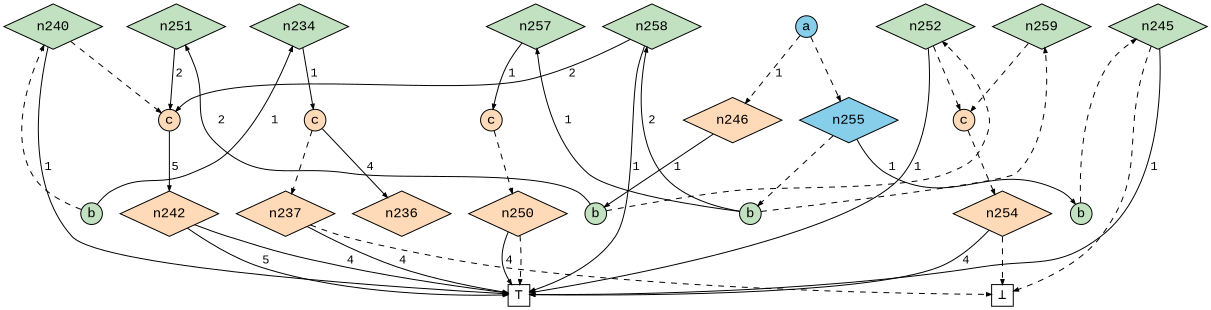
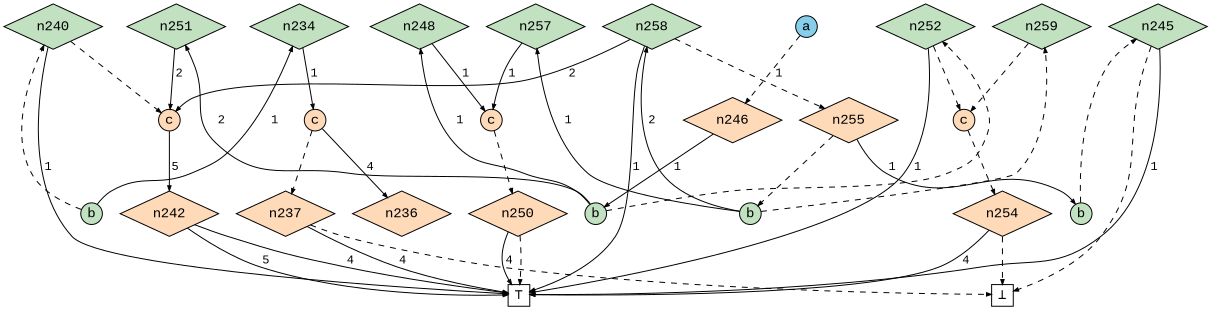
node "n248": added
edge "a" -> "n255": now "n258" -> "n255"
node "n255": fillcolor skyblue -> peachpuff
